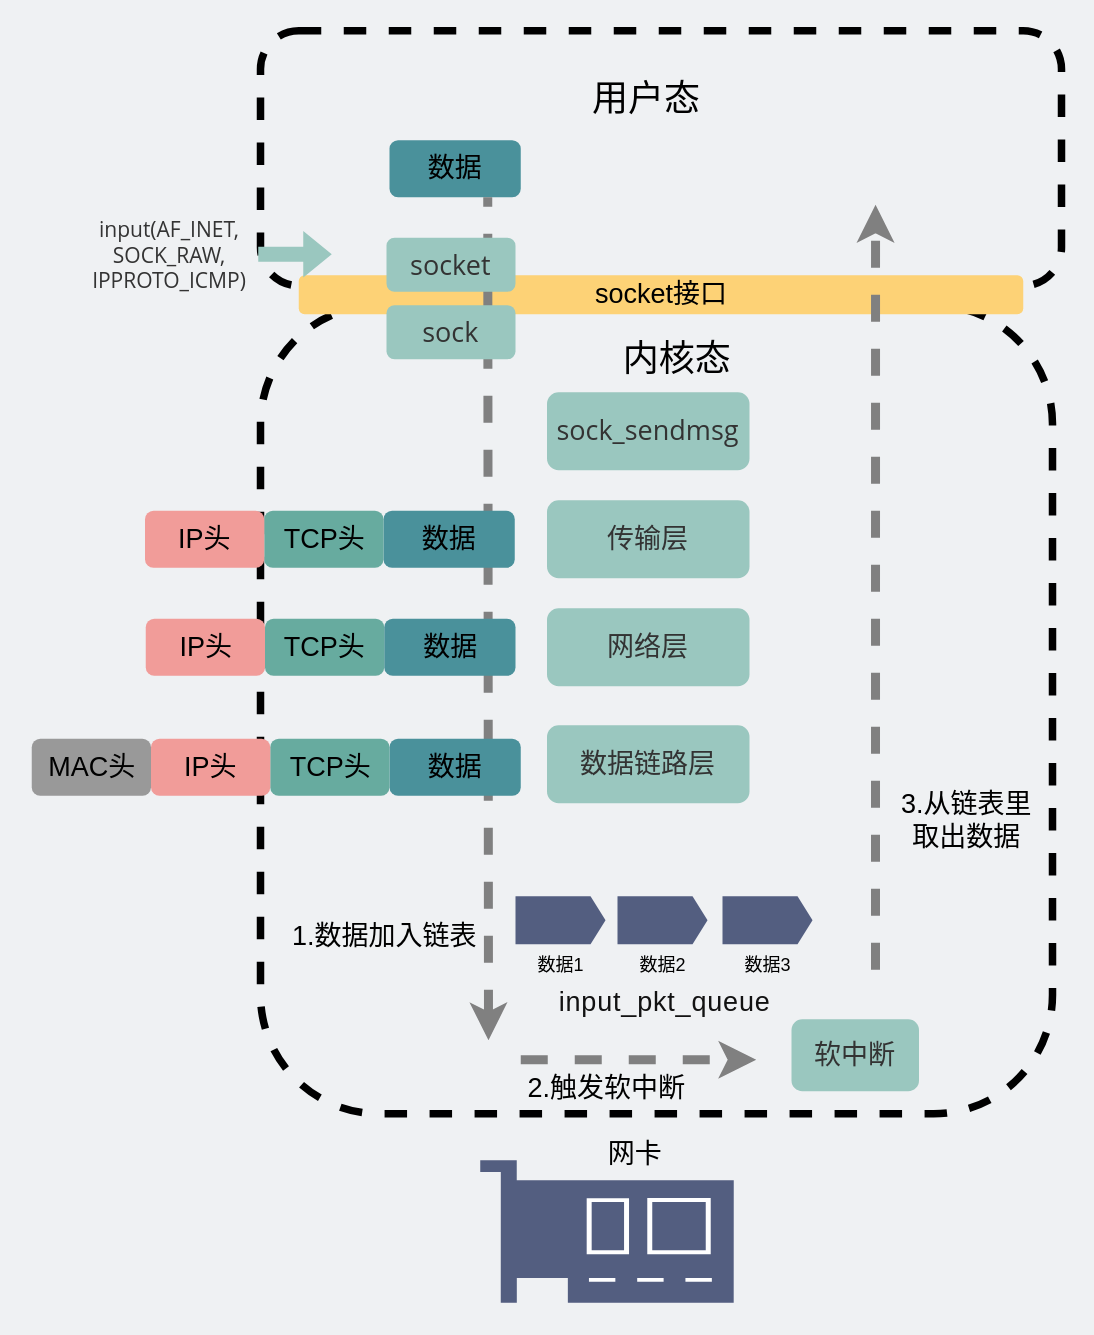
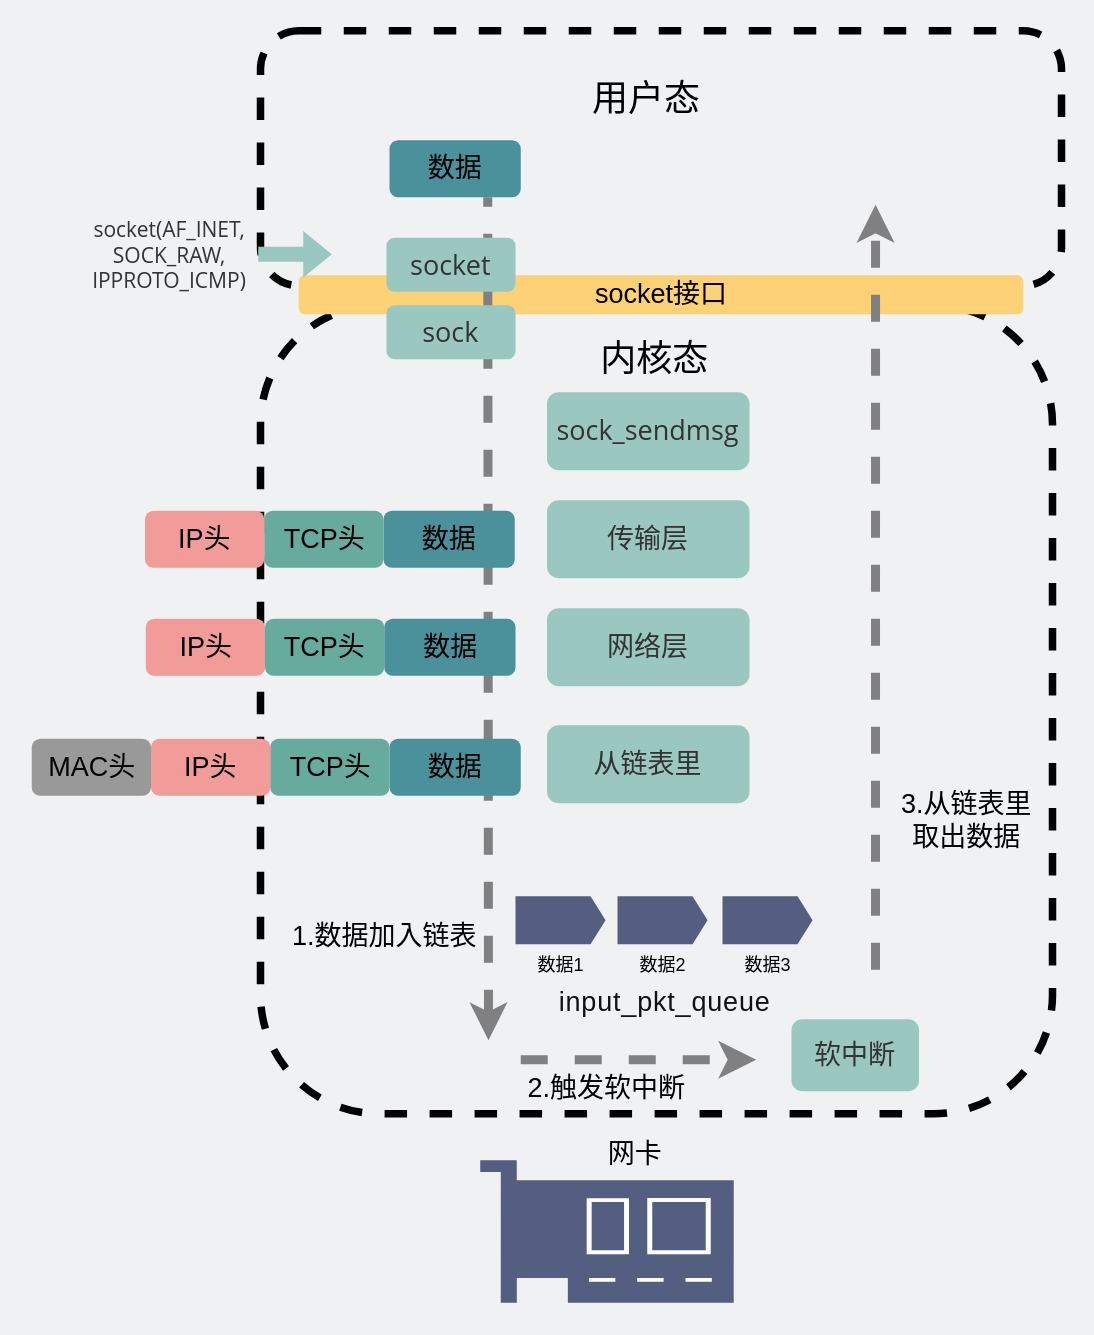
node "input(AF_INET, SOCK_RAW, IPPROTO_ICMP)": label "input(AF_INET, SOCK_RAW, IPPROTO_ICMP)" -> "socket(AF_INET, SOCK_RAW, IPPROTO_ICMP)"
node "内核态": moved (677, 359) -> (655, 359)
node "数据链路层": label "数据链路层" -> "从链表里"
